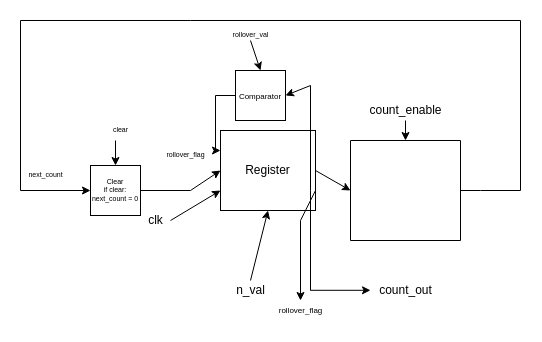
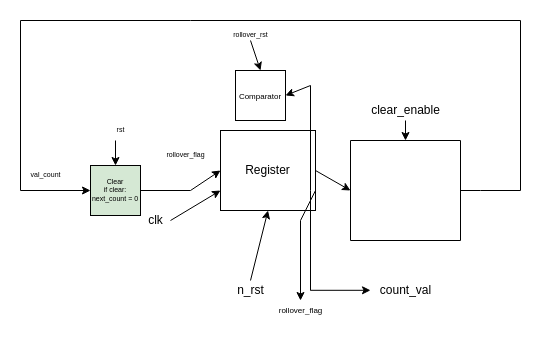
node "rollover_val": label "rollover_val" -> "rollover_rst"
node "count_enable": label "count_enable" -> "clear_enable"
edge "Comparator" -> "Register": removed
node "clear": label "clear" -> "rst"
node "next_count": label "next_count" -> "val_count"
node "Clear if clear: next_count = 0": fillcolor #ffffff -> #d5e8d4
node "n_val": label "n_val" -> "n_rst"
node "count_out": label "count_out" -> "count_val"
